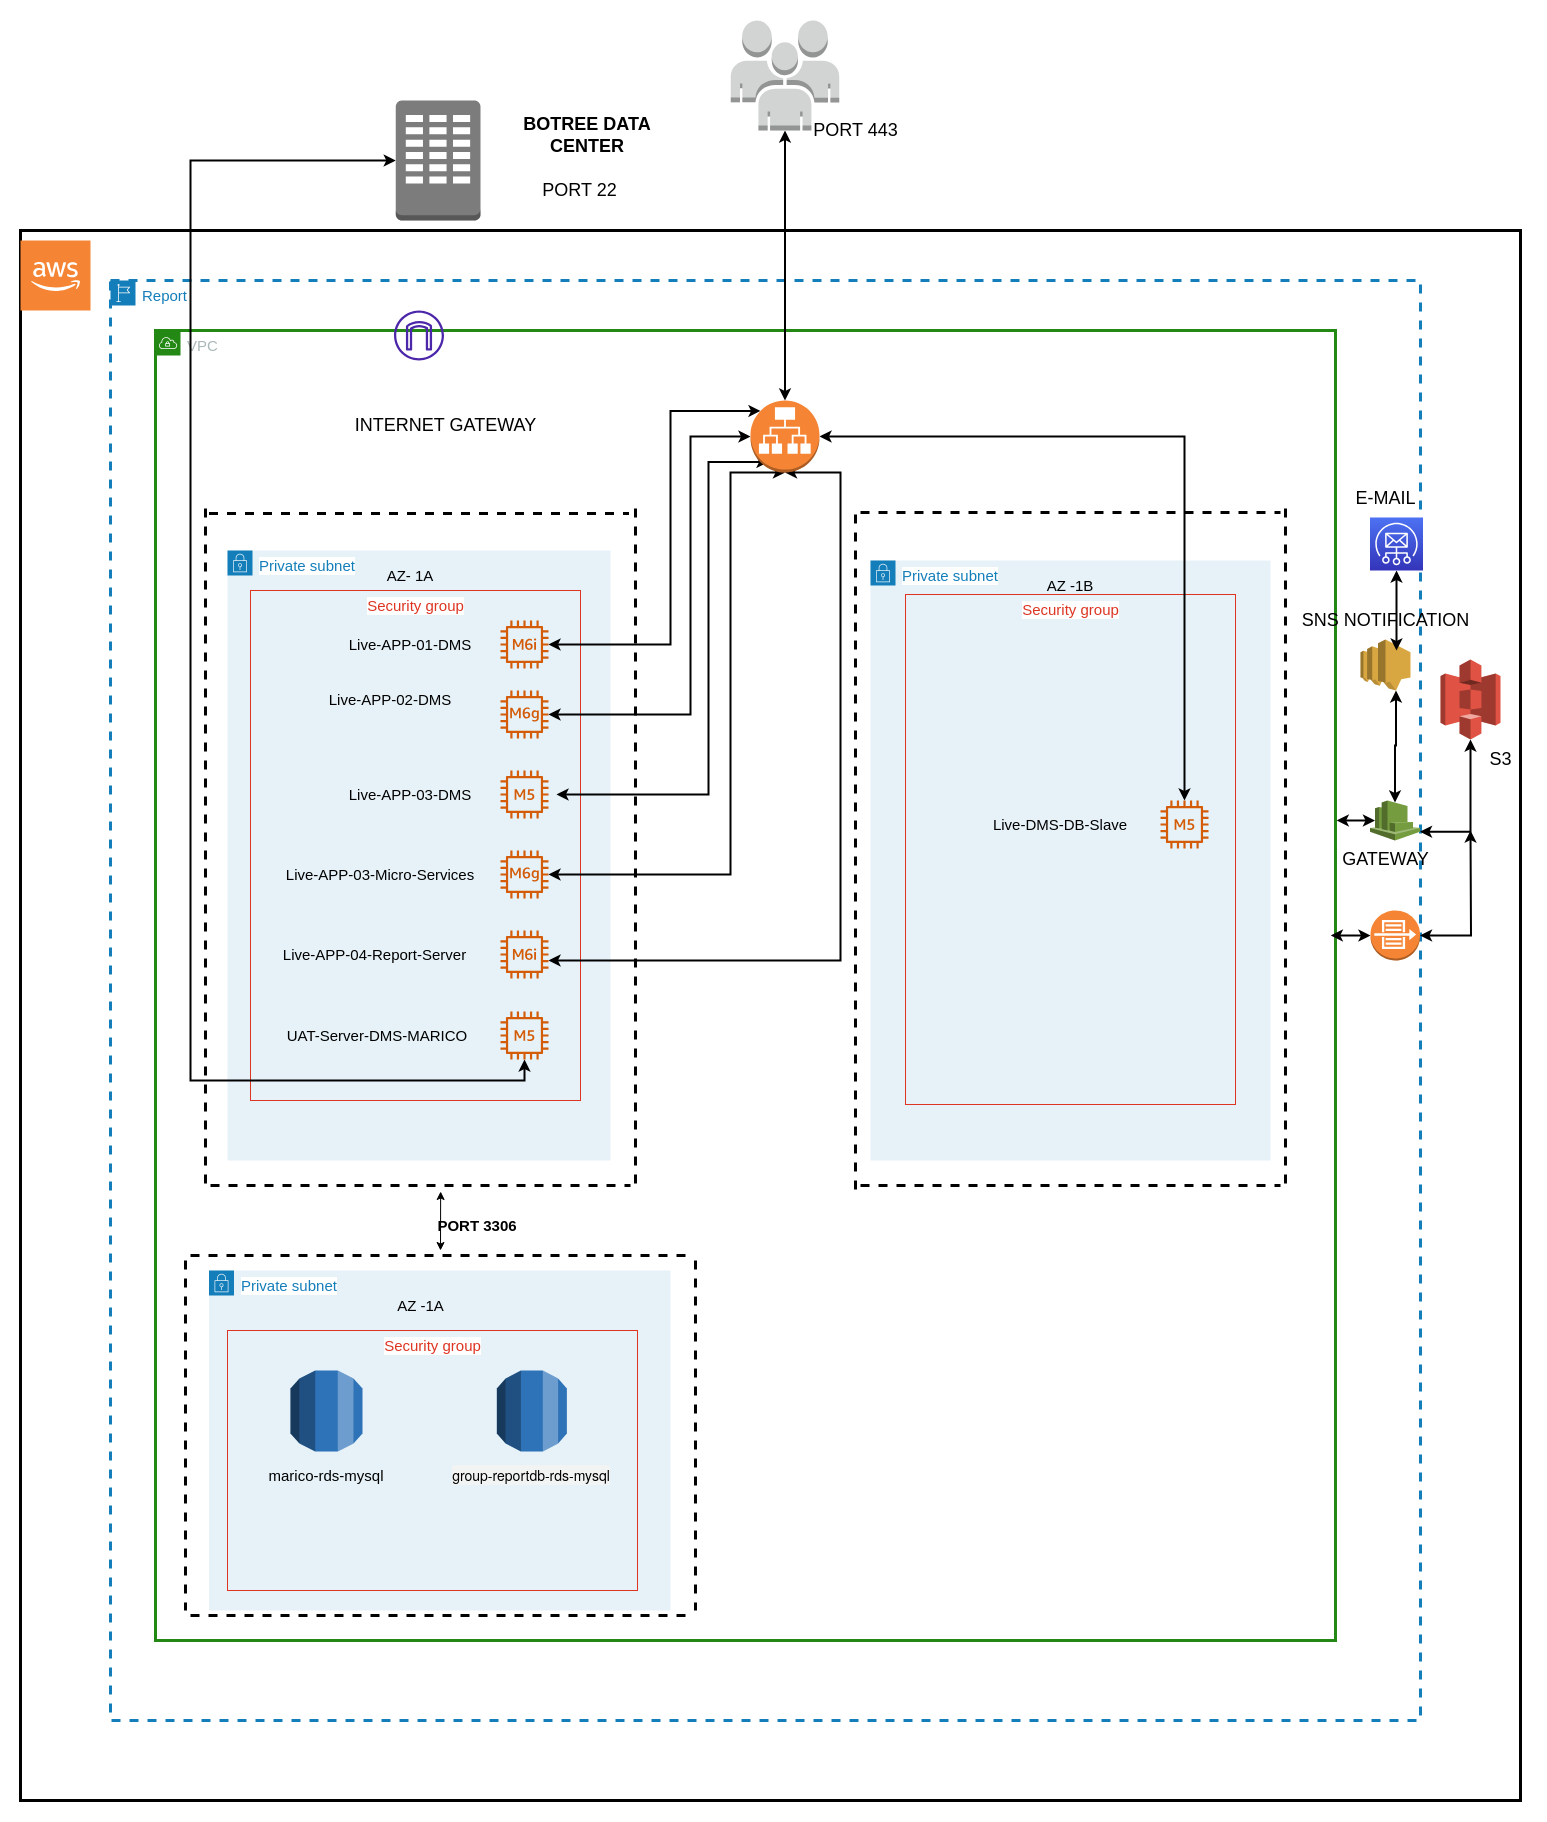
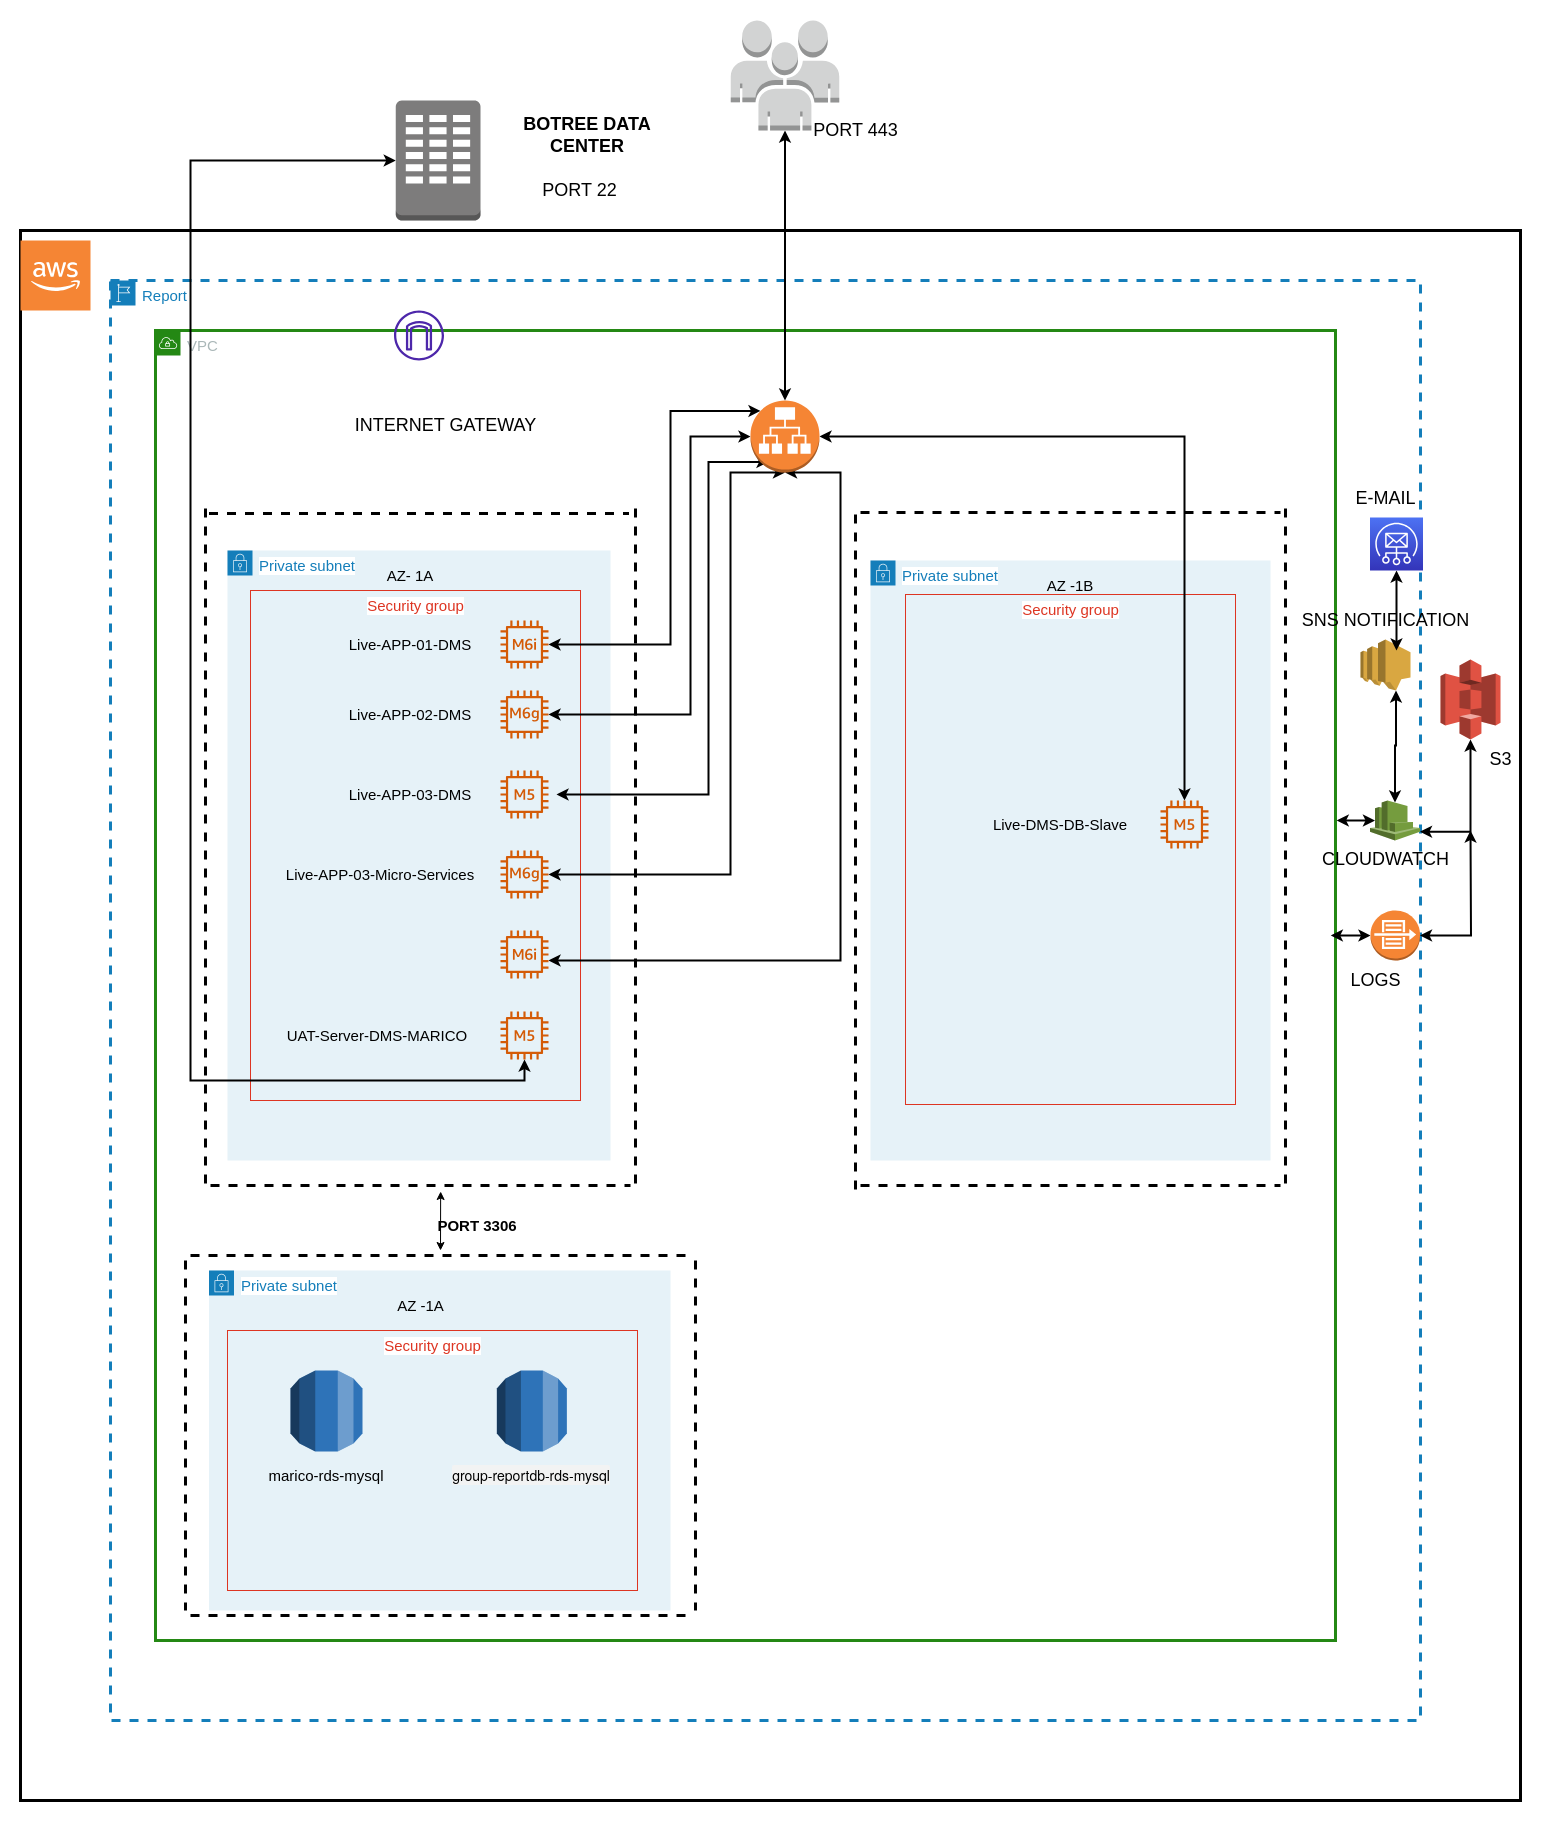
node "Live-APP-02-DMS": moved (391, 700) -> (411, 715)
node "GATEWAY": label "GATEWAY" -> "CLOUDWATCH"
node "Live-APP-04-Report-Server": removed
node "LOGS": added
